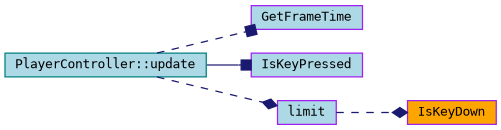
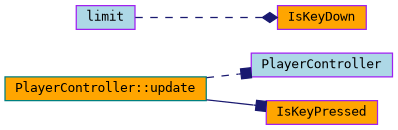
node "GetFrameTime": label "GetFrameTime" -> "PlayerController"
node "PlayerController::update": fillcolor lightblue -> orange
node "IsKeyPressed": fillcolor lightblue -> orange
edge "PlayerController::update" -> "limit": removed
